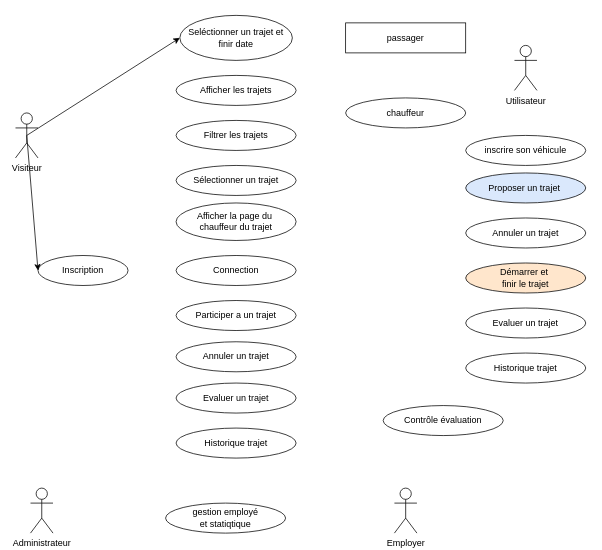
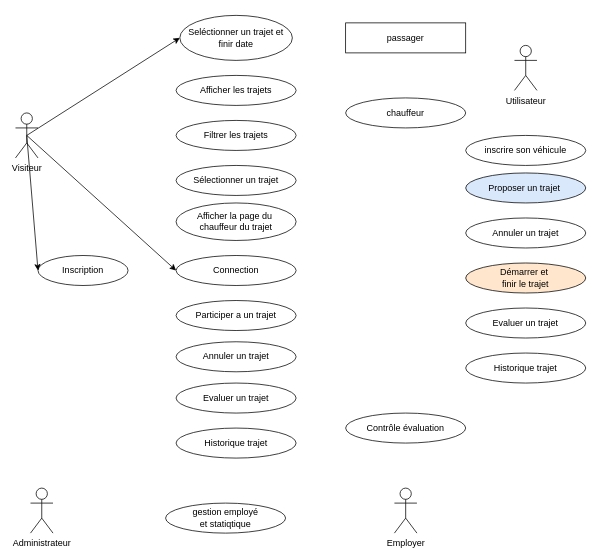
edge "Visiteur" -> "Connection": added
node "Contrôle évaluation": moved (443, 420) -> (405, 428)
